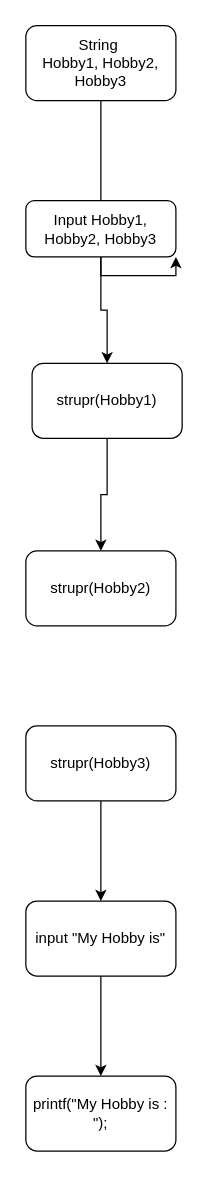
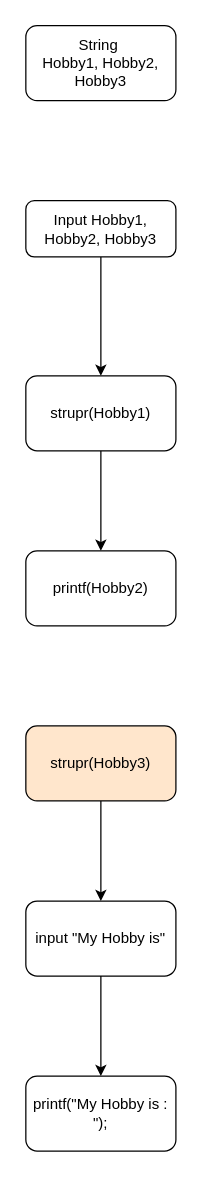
edge "String Hobby1, Hobby2, Hobby3" -> "Input Hobby1, Hobby2, Hobby3": removed
node "strupr(Hobby1)": moved (107, 401) -> (101, 413)
node "strupr(Hobby2)": label "strupr(Hobby2)" -> "printf(Hobby2)"
node "strupr(Hobby3)": fillcolor #ffffff -> #ffe6cc
